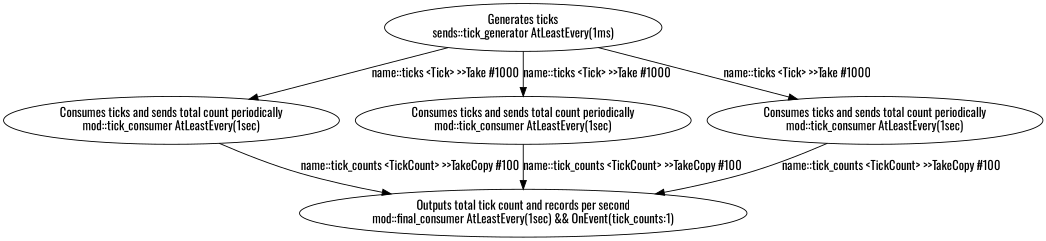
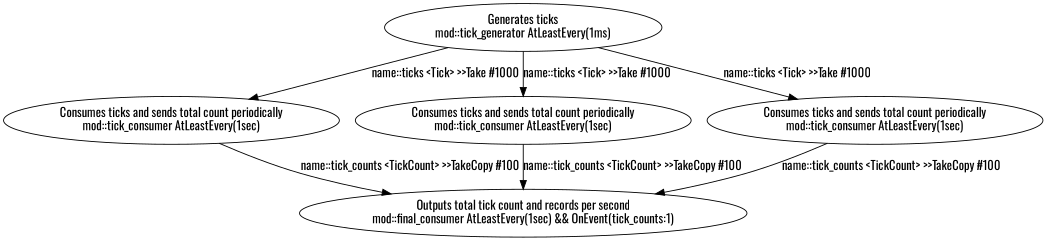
node "Generates ticks sends::tick_generator AtLeastEvery(1ms)": label "Generates ticks sends::tick_generator AtLeastEvery(1ms)" -> "Generates ticks mod::tick_generator AtLeastEvery(1ms)"
